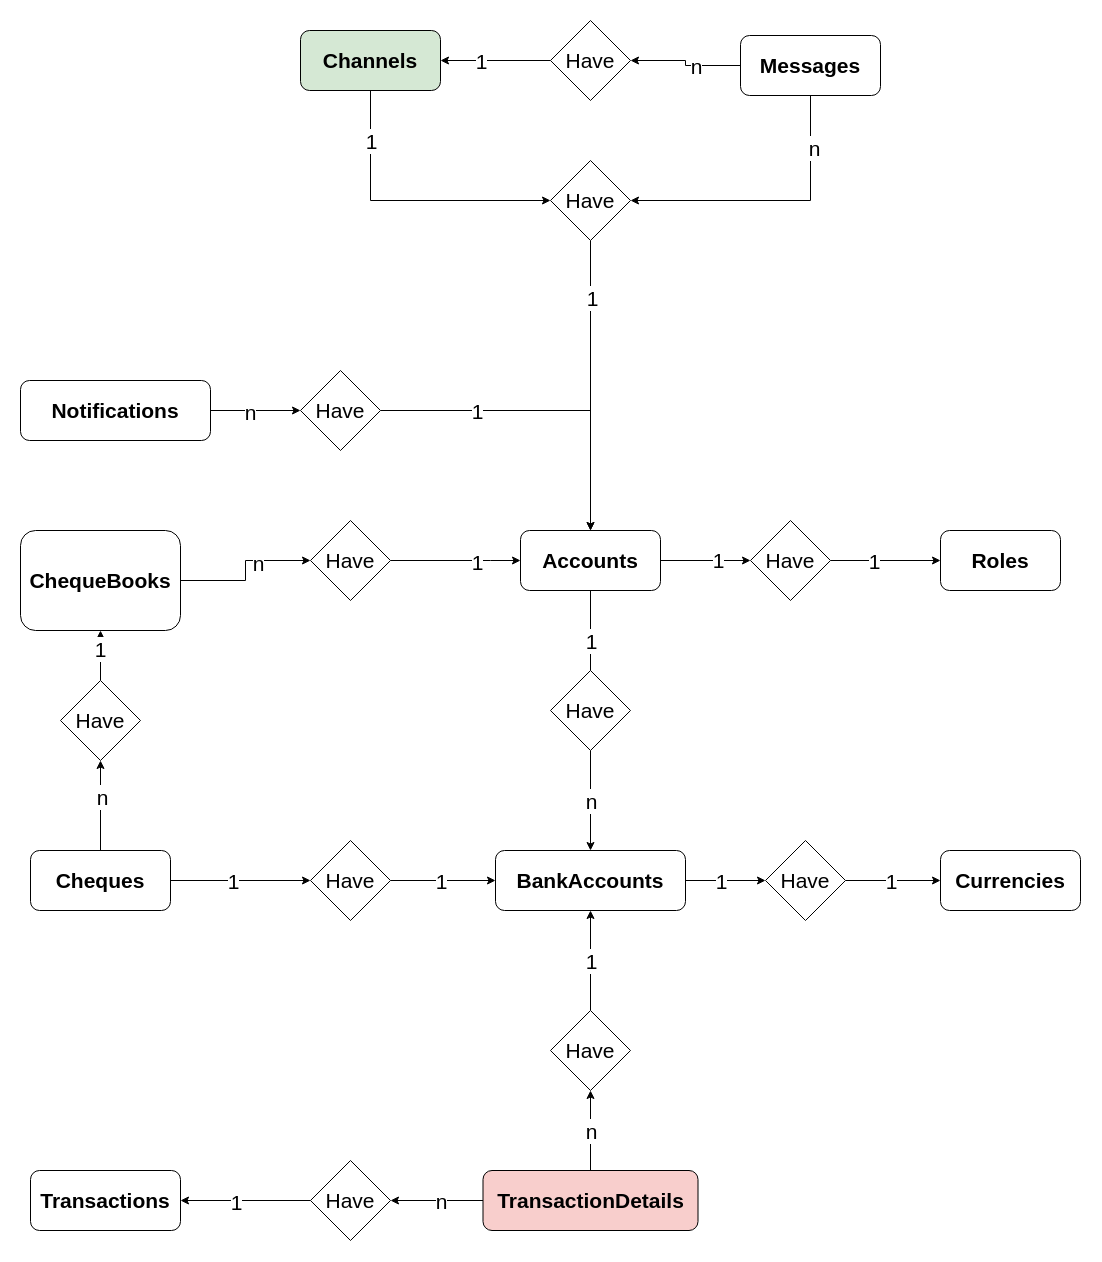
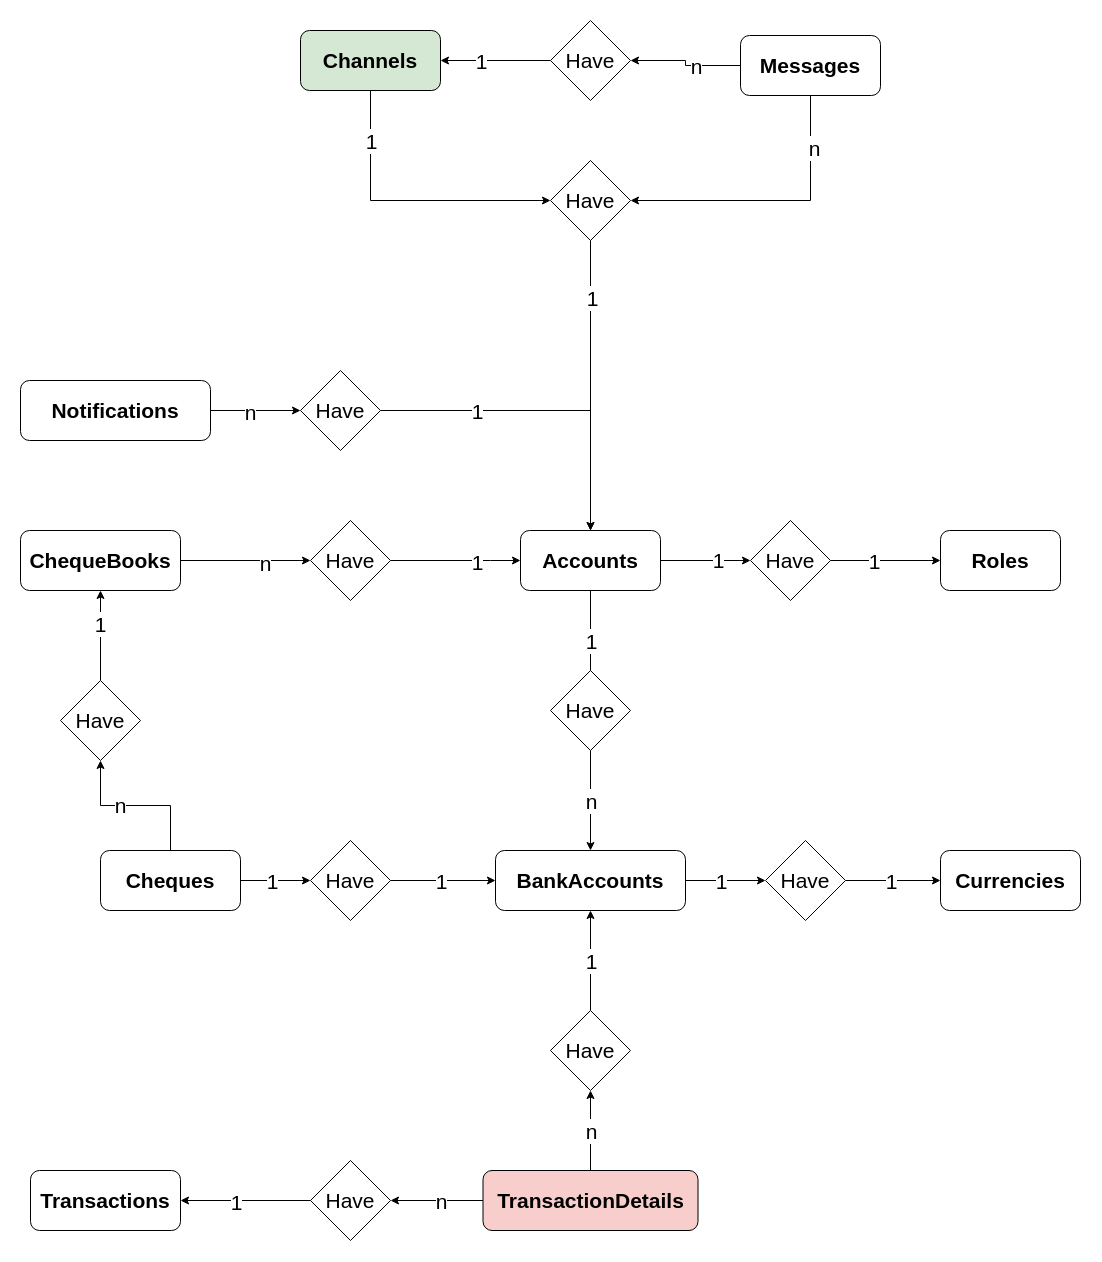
node "ChequeBooks": size 160x100 -> 160x60
node "Cheques": moved (101, 881) -> (171, 881)
